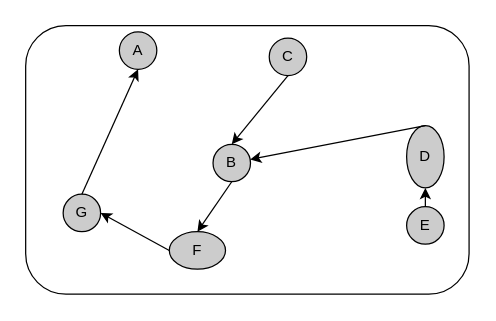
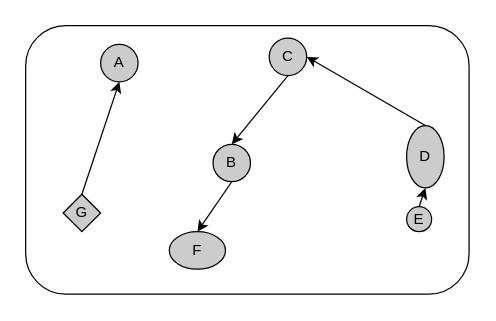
node "A": moved (138, 51) -> (119, 63)
edge "D" -> "B": now "D" -> "C"
node "G": shape ellipse -> diamond
node "E": size 38x38 -> 25x25
edge "F" -> "G": removed
